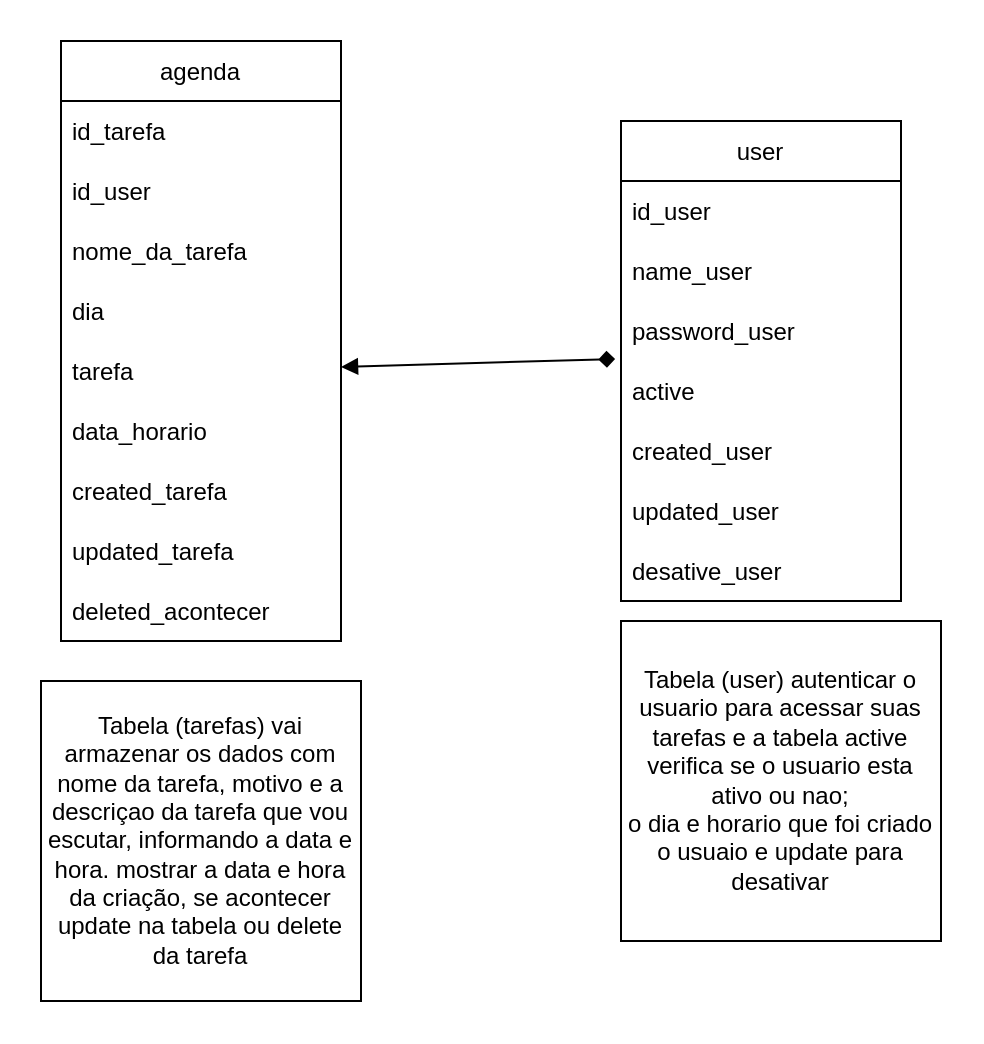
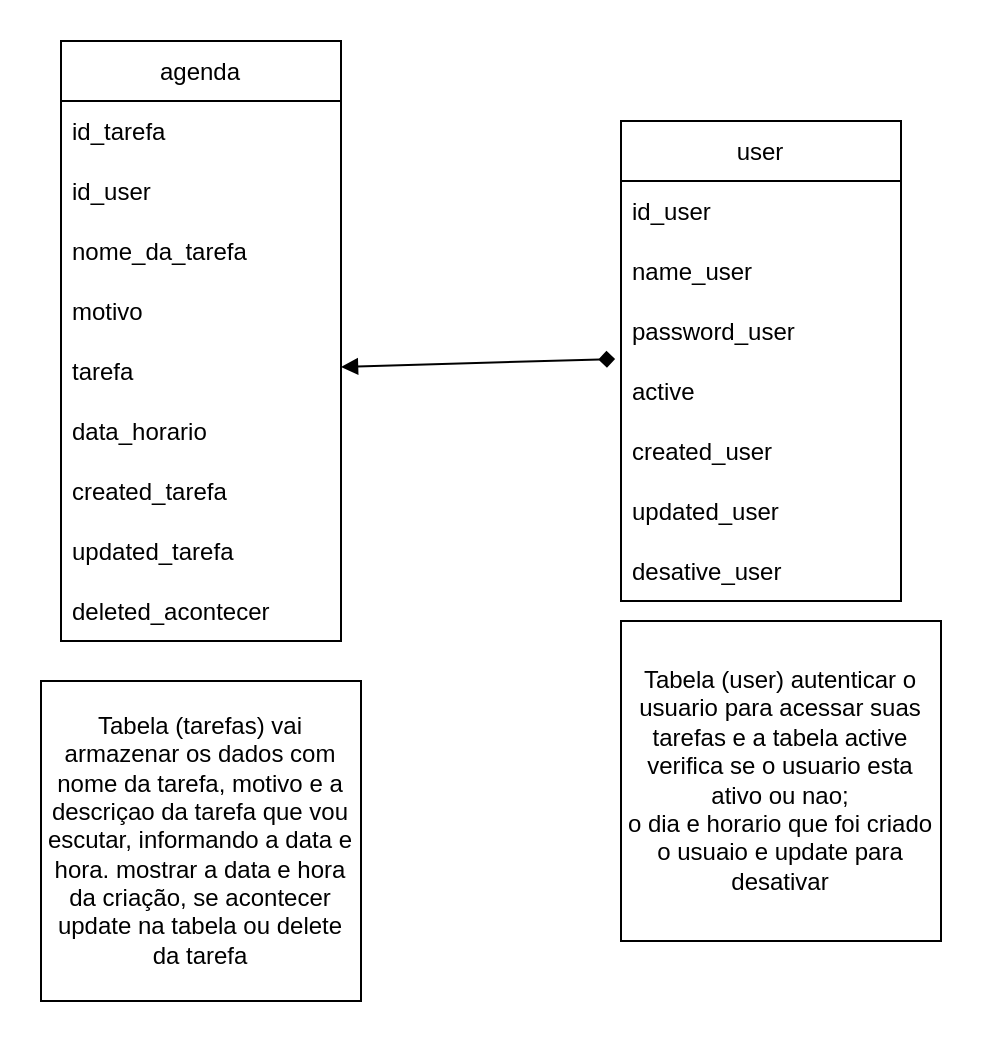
node "dia": label "dia" -> "motivo"
